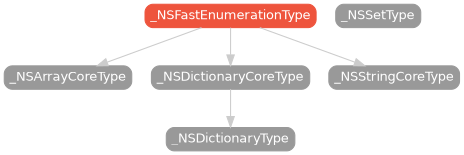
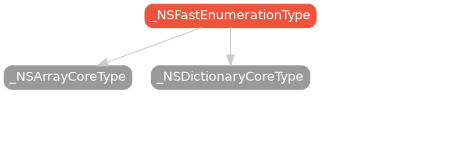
node "_NSSetType": removed
node "_NSStringCoreType": removed
node "_NSDictionaryType": removed
